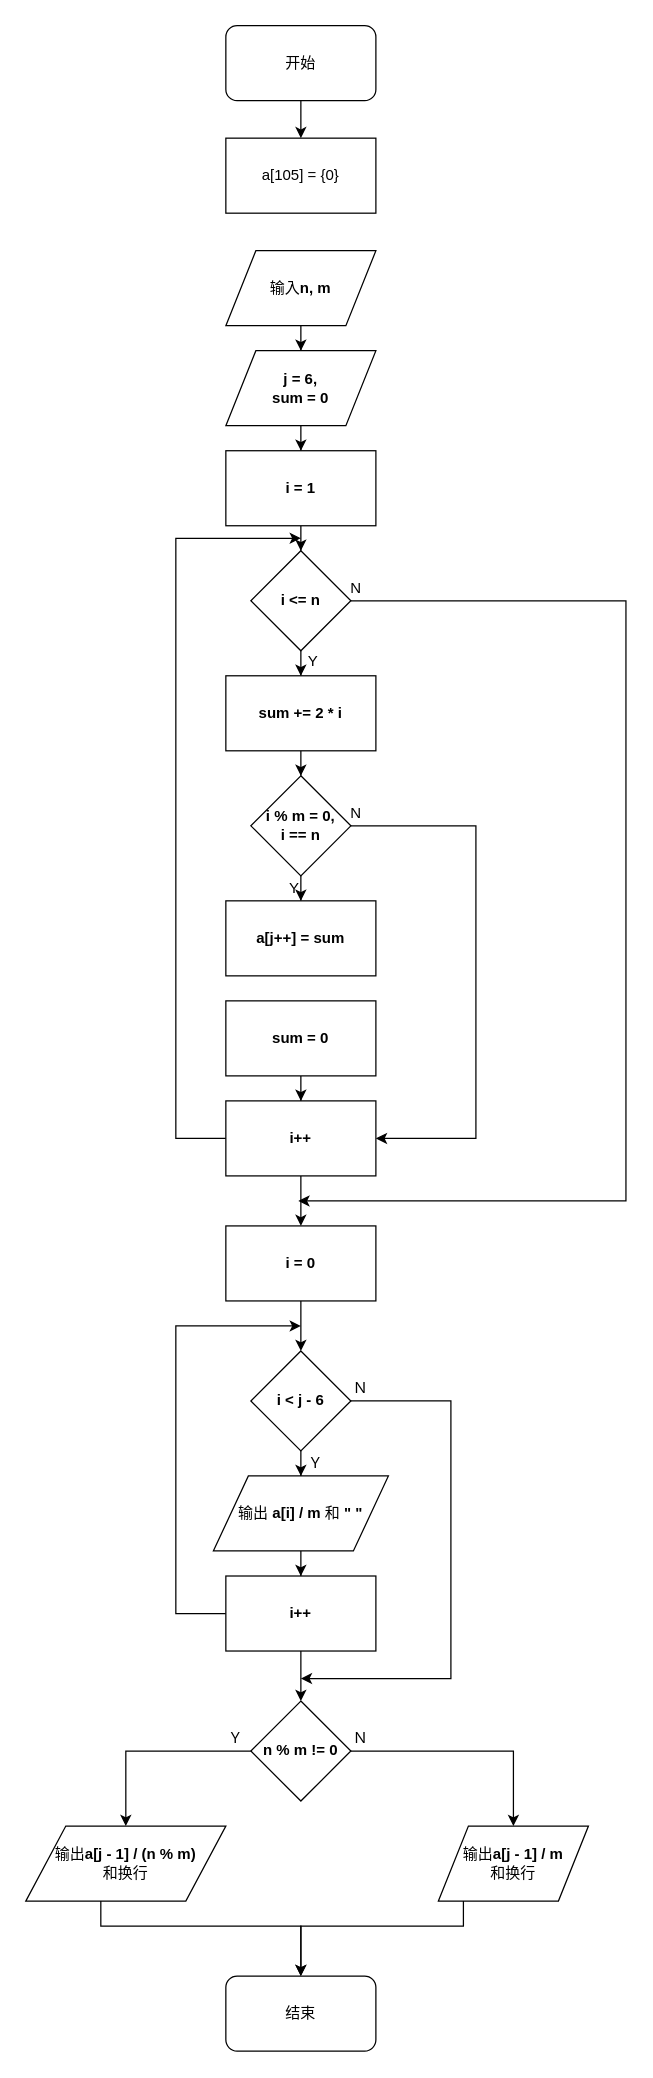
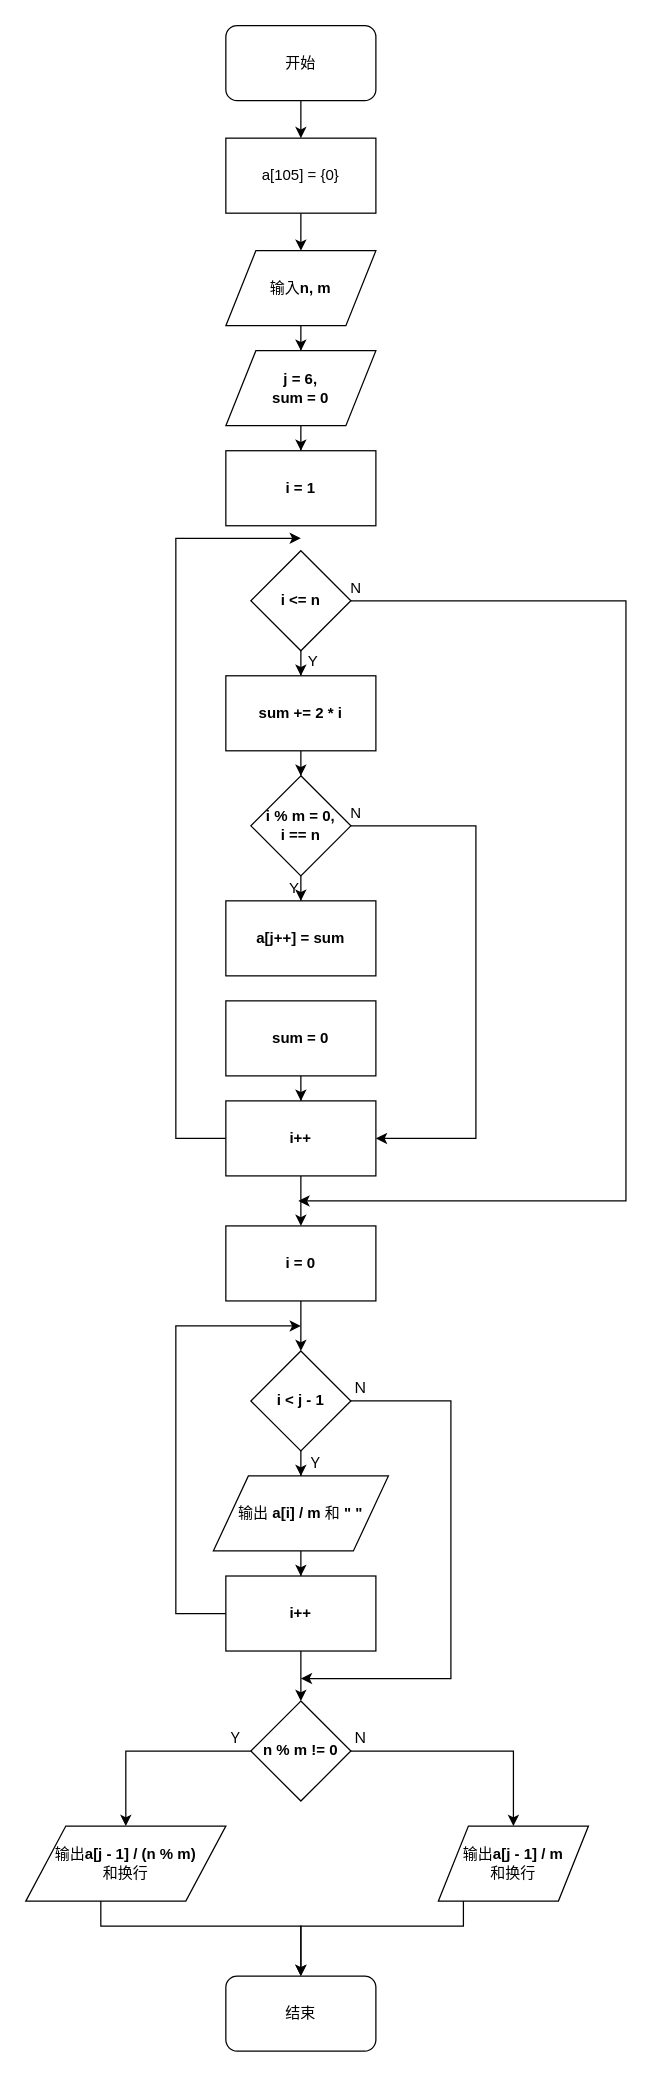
edge "a[105] = {0}" -> "输入n, m": added
edge "i = 1" -> "i <= n": removed
node "i < j - 6": label "i < j - 6" -> "i < j - 1"
